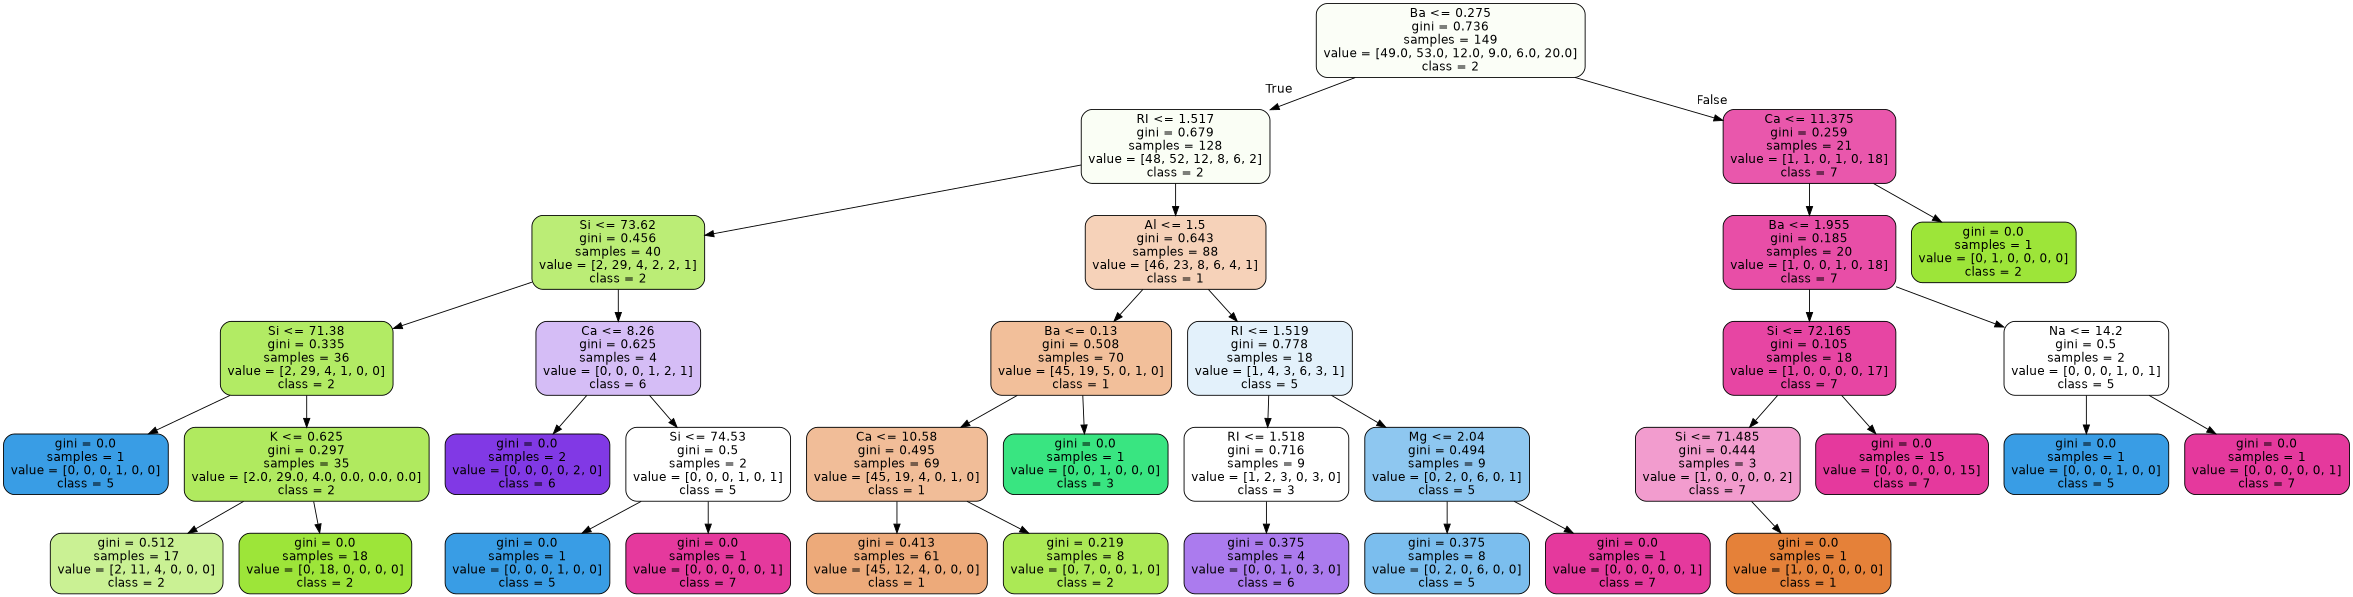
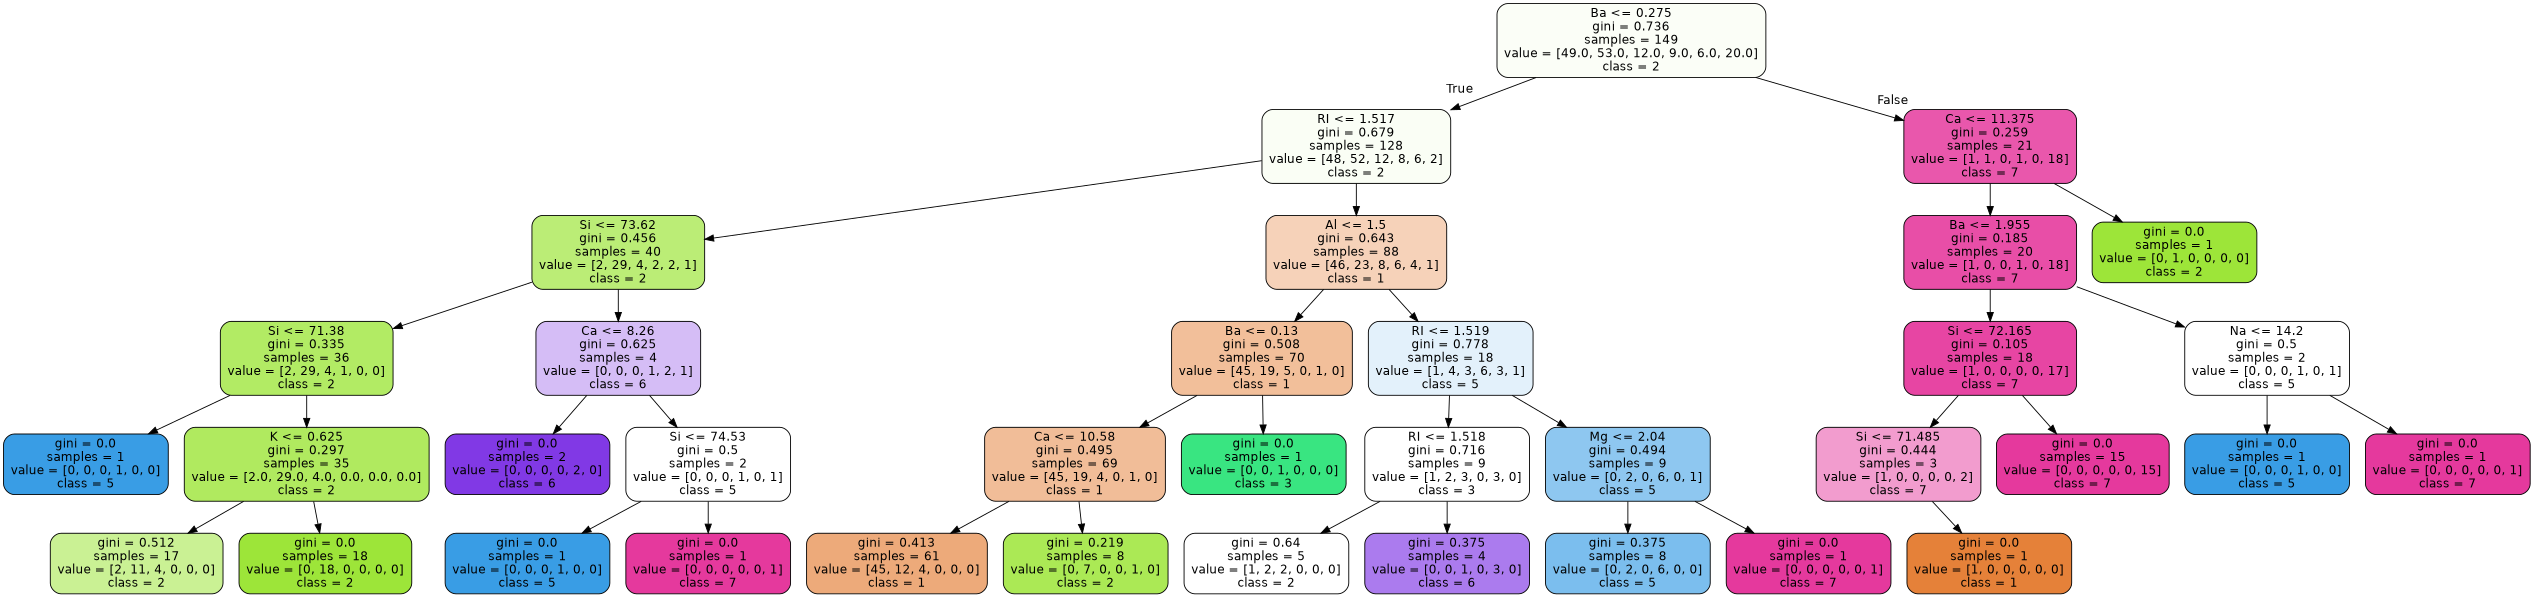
node "gini = 0.64 samples = 5 value = [1, 2, 2, 0, 0, 0] class = 2": added
